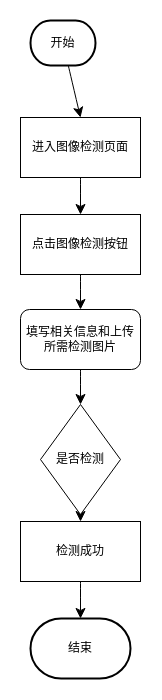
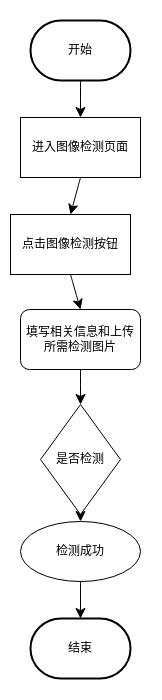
node "开始": size 65x45 -> 100x60
node "点击图像检测按钮": moved (81, 245) -> (71, 245)
node "检测成功": shape rectangle -> ellipse
